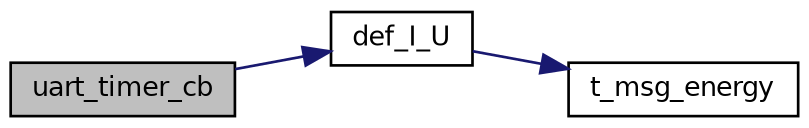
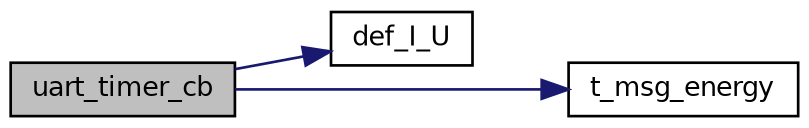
edge "def_I_U" -> "t_msg_energy": now "uart_timer_cb" -> "t_msg_energy"
